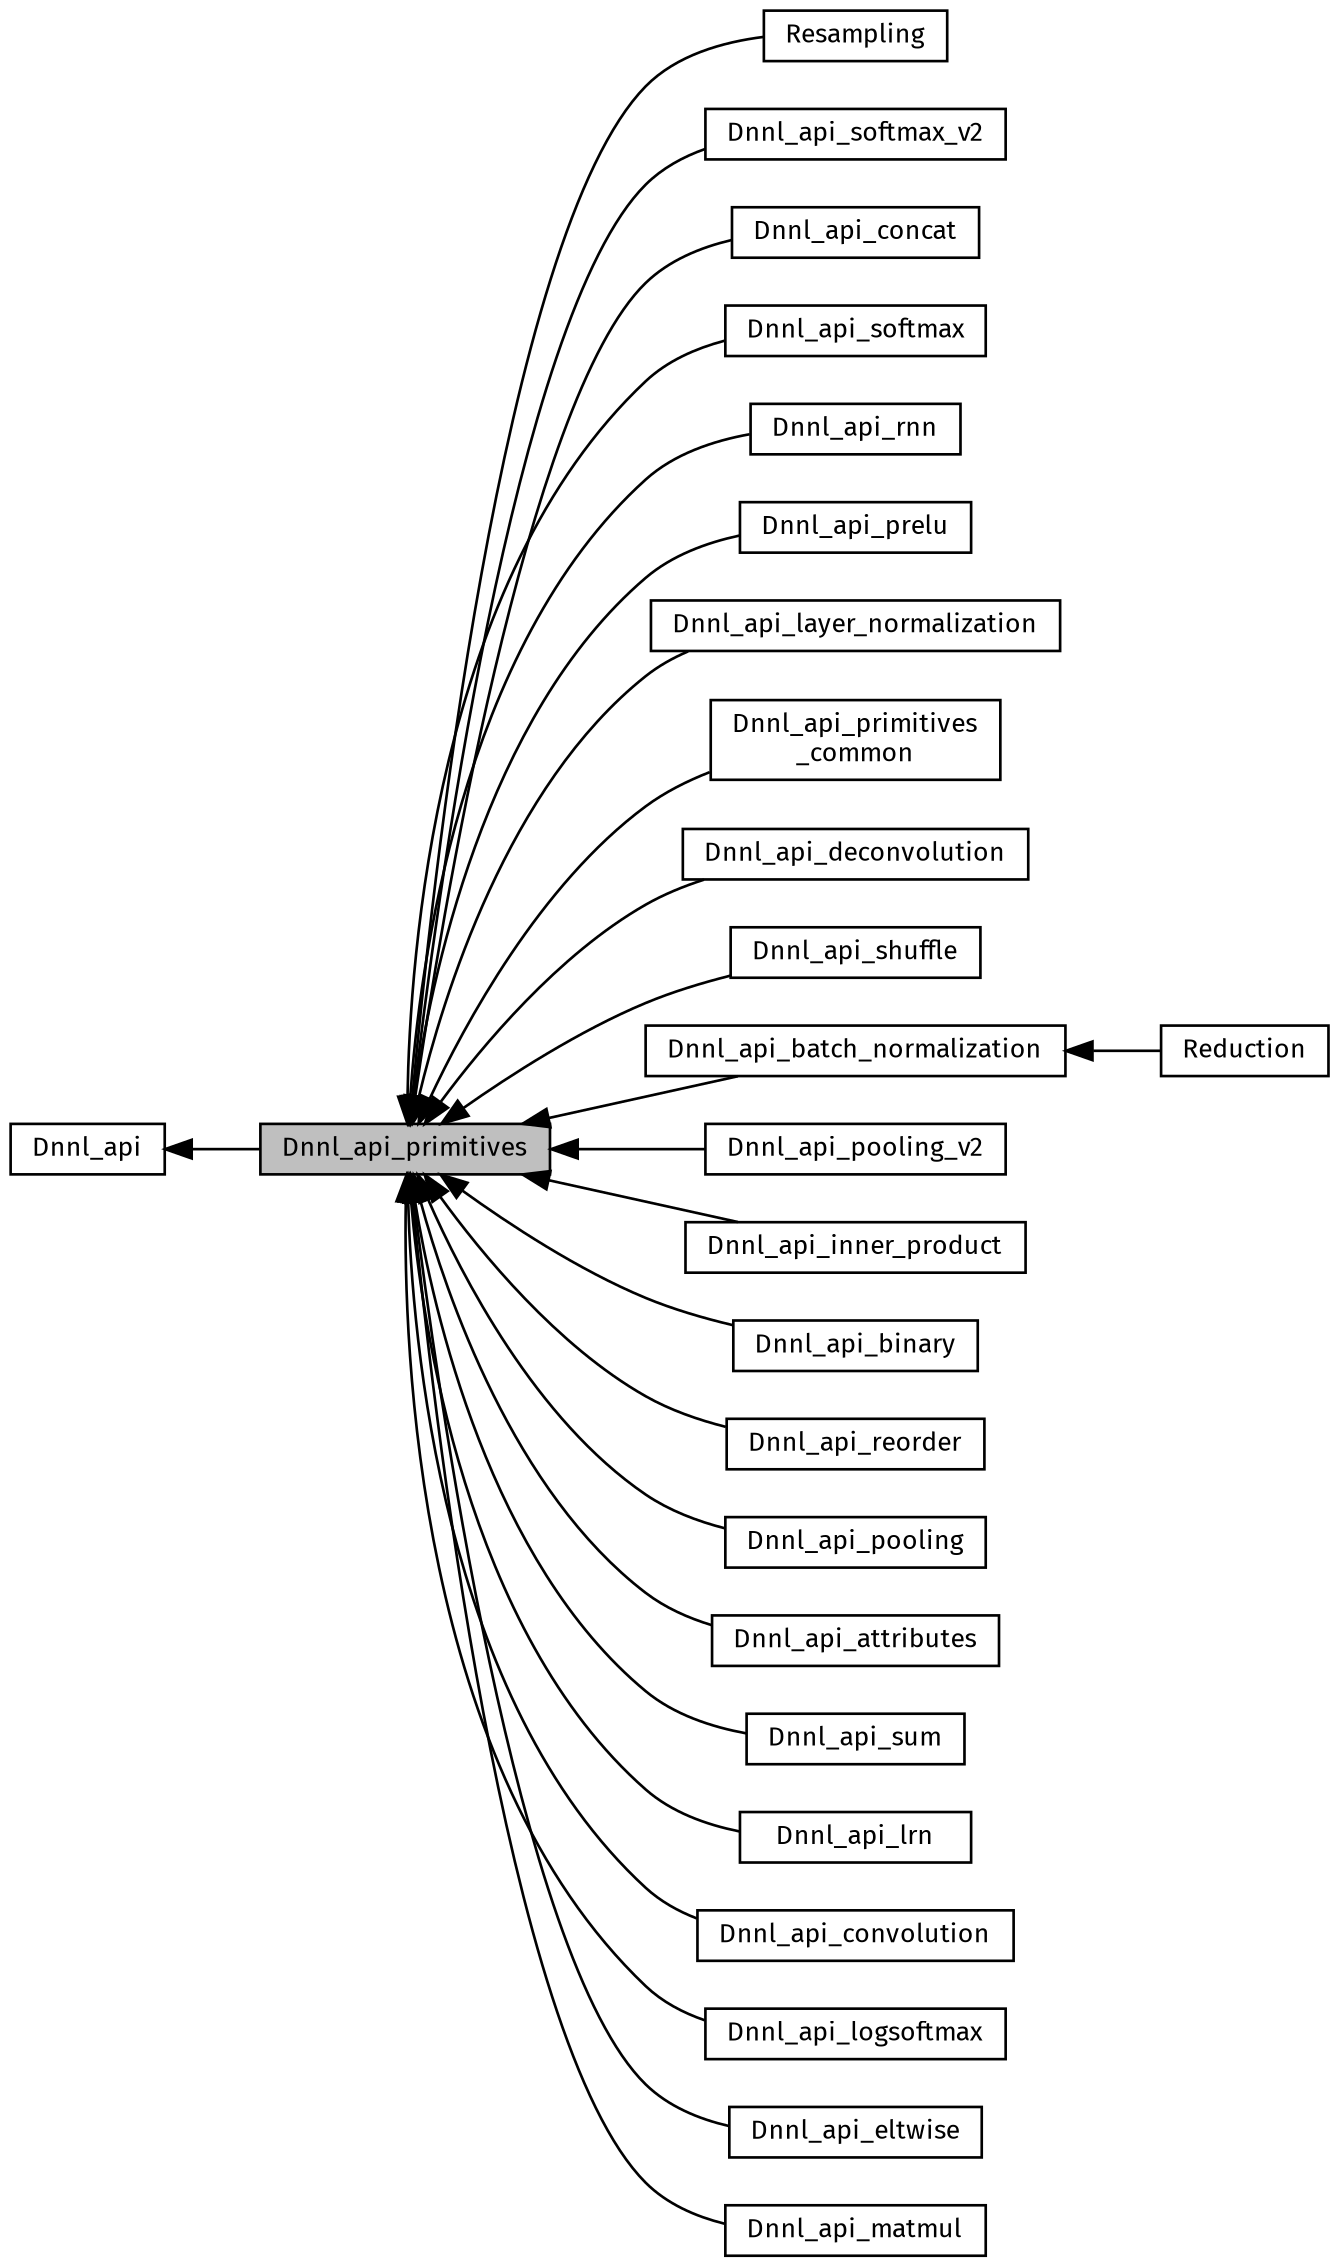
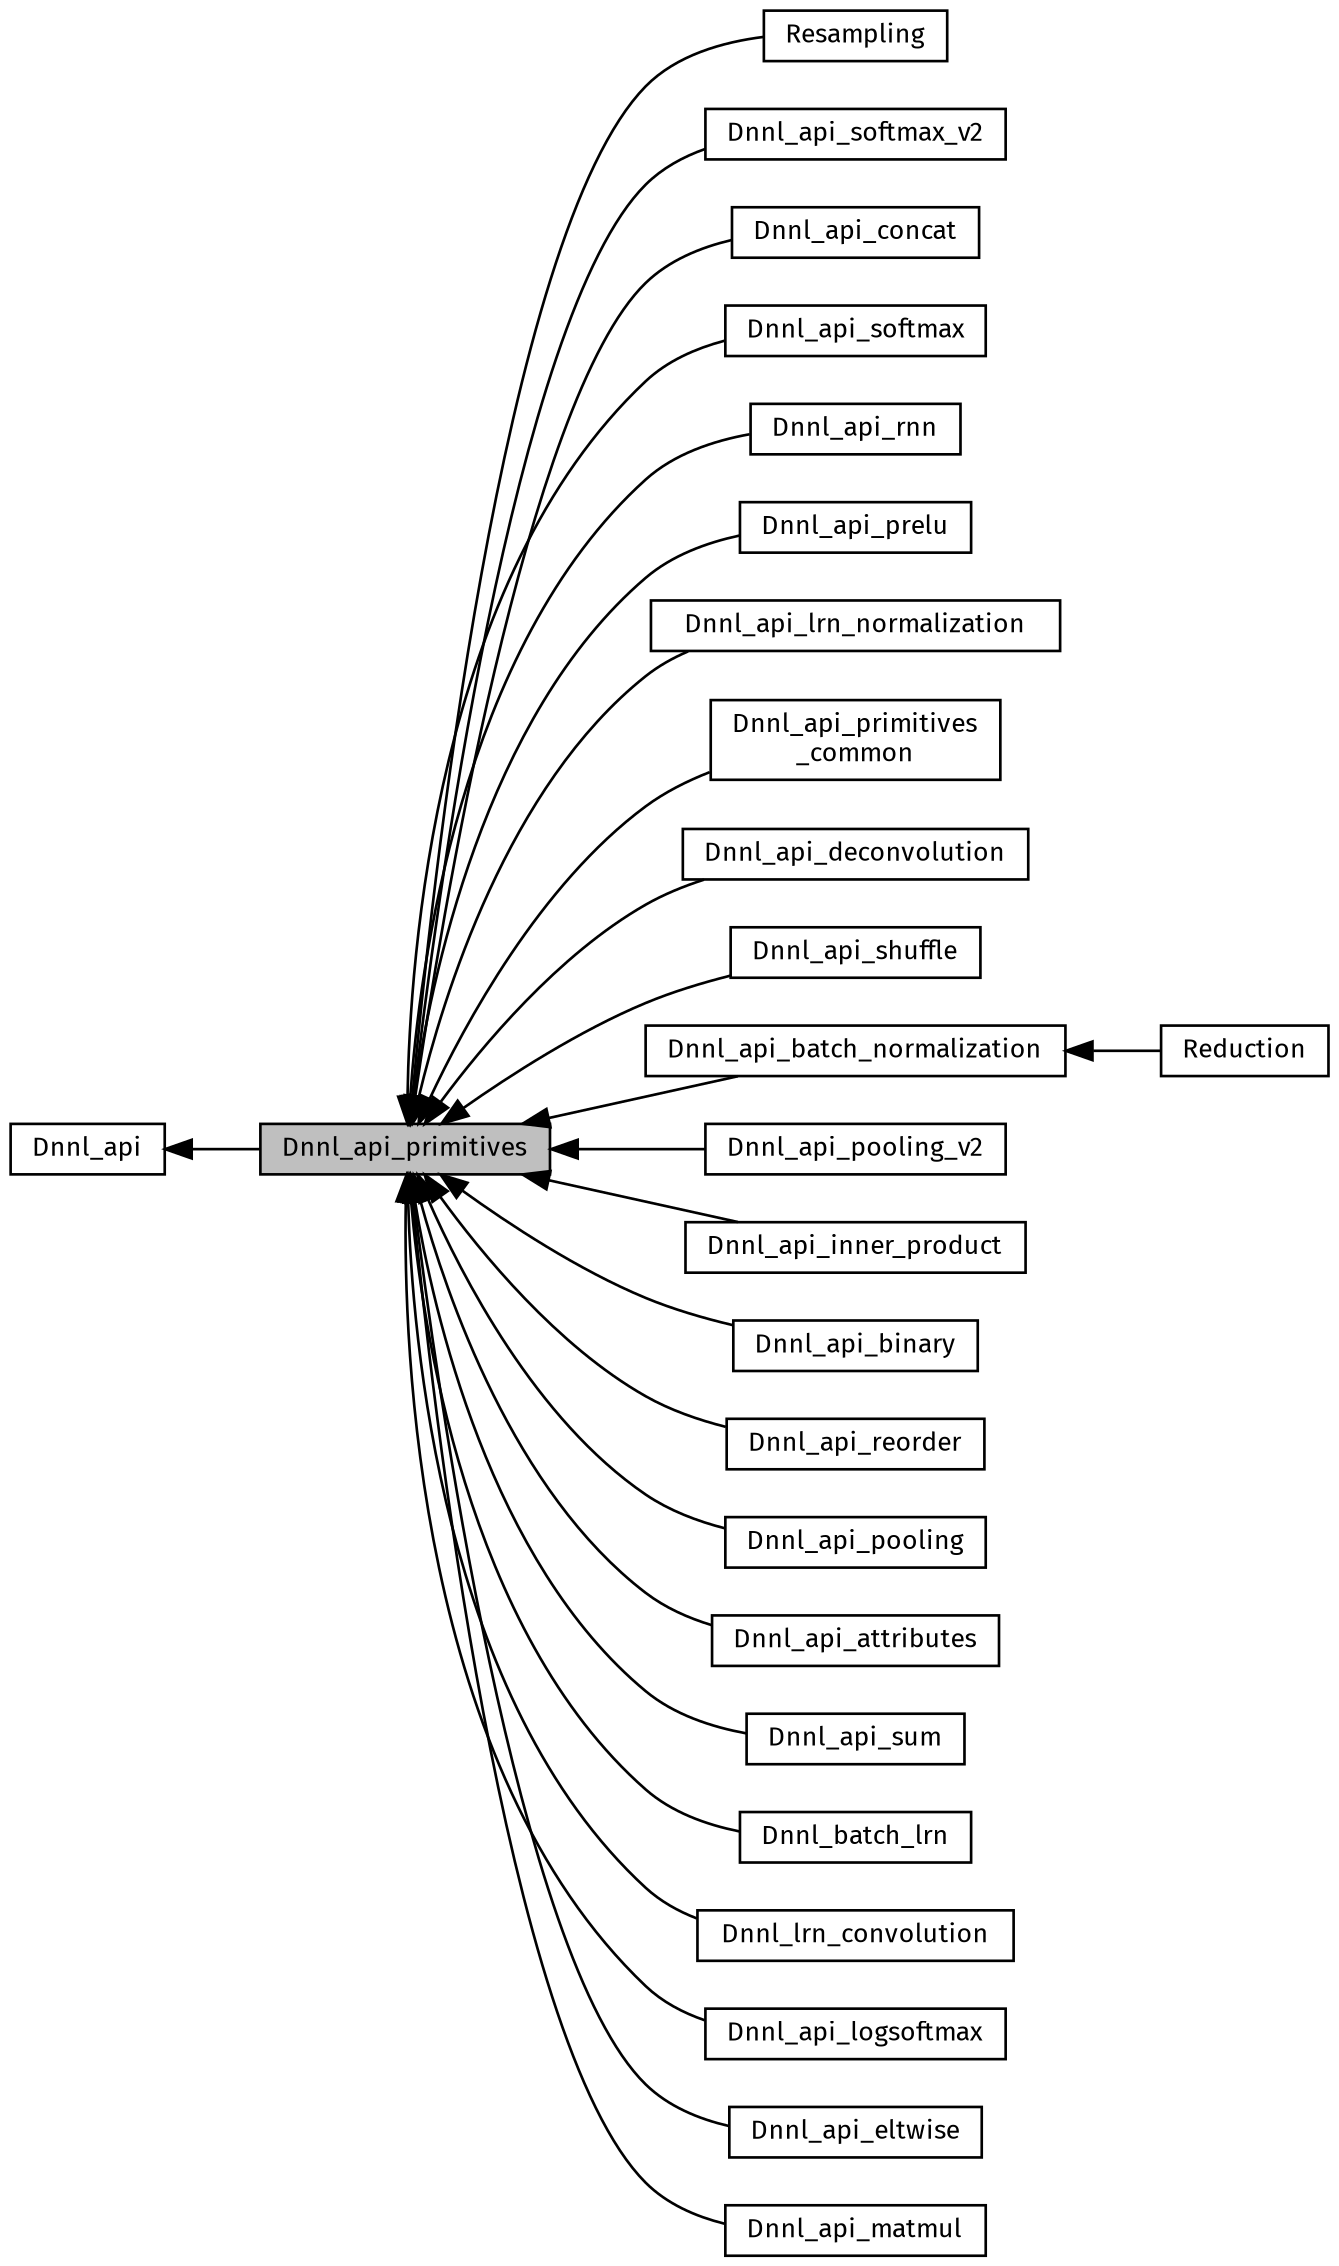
node "Dnnl_api_layer_normalization": label "Dnnl_api_layer_normalization" -> "Dnnl_api_lrn_normalization"
node "Dnnl_api_lrn": label "Dnnl_api_lrn" -> "Dnnl_batch_lrn"
node "Dnnl_api_convolution": label "Dnnl_api_convolution" -> "Dnnl_lrn_convolution"
